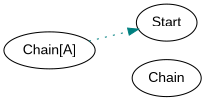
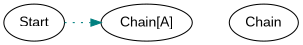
edge "Chain[A]" -> "Start": reversed
